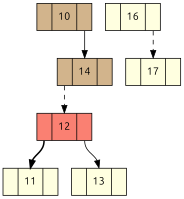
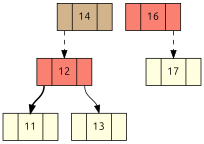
node "10": removed
node "16": fillcolor lightyellow -> salmon
